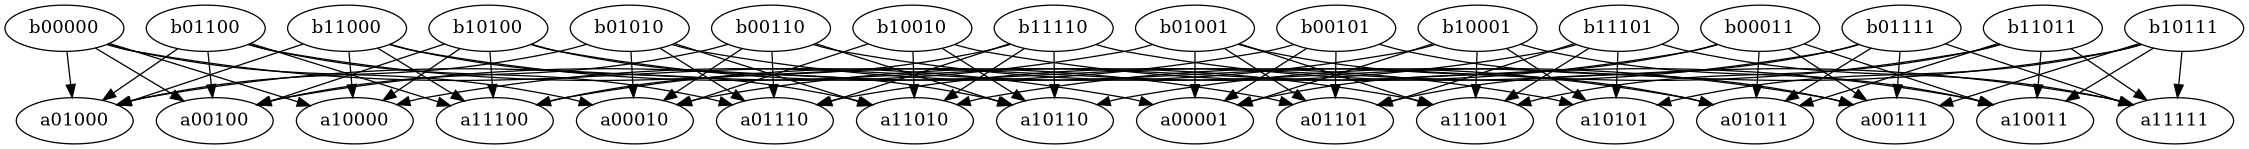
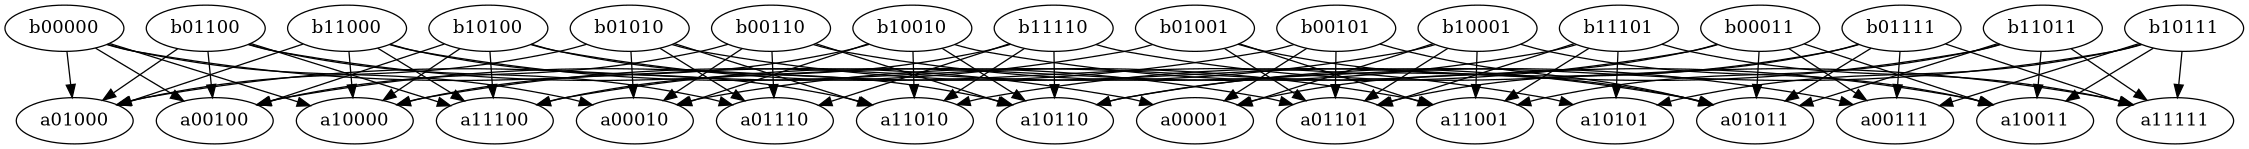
edge "b01001" -> "a00001": removed
edge "b10001" -> "a10101": now "b10001" -> "a01101"
edge "b10010" -> "a10000": added
edge "b00101" -> "a00111": now "b00101" -> "a01011"
edge "b01111" -> "a01110": now "b01111" -> "a10110"
